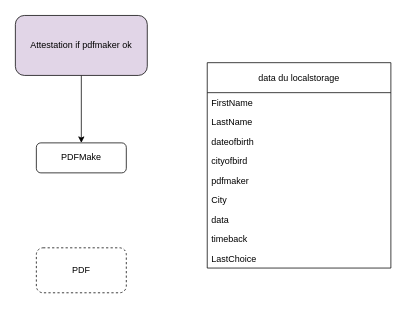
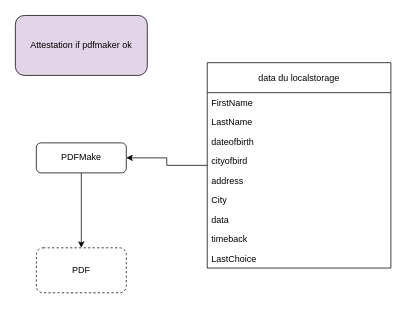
edge "Attestation if pdfmaker ok" -> "PDFMake": removed
edge "data du localstorage" -> "PDFMake": added
node "pdfmaker": label "pdfmaker" -> "address"
edge "PDFMake" -> "PDF": added
